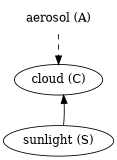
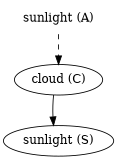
node "aerosol (A)": label "aerosol (A)" -> "sunlight (A)"
edge "sunlight (S)" -> "cloud (C)": reversed
